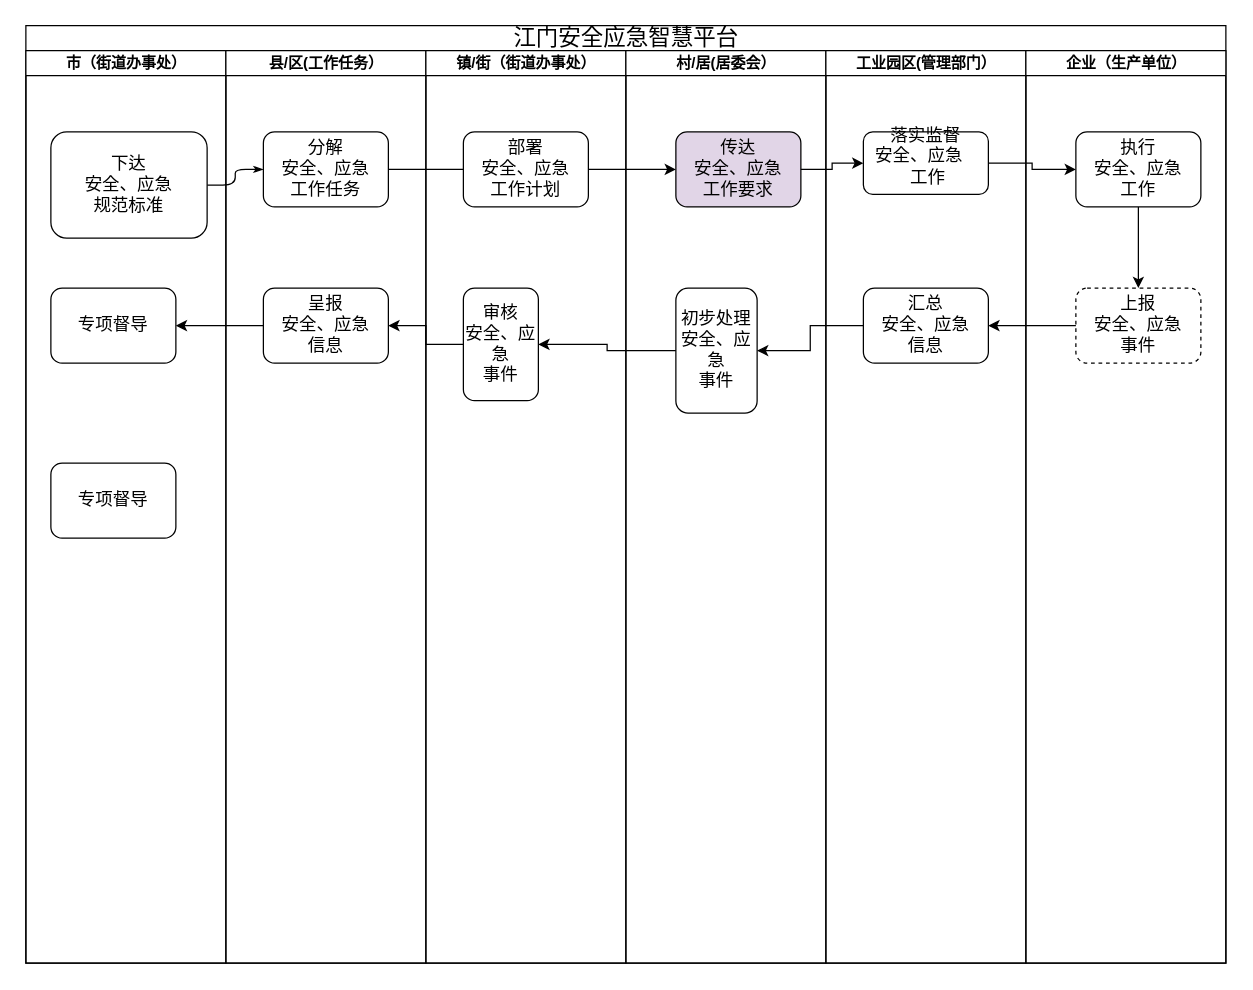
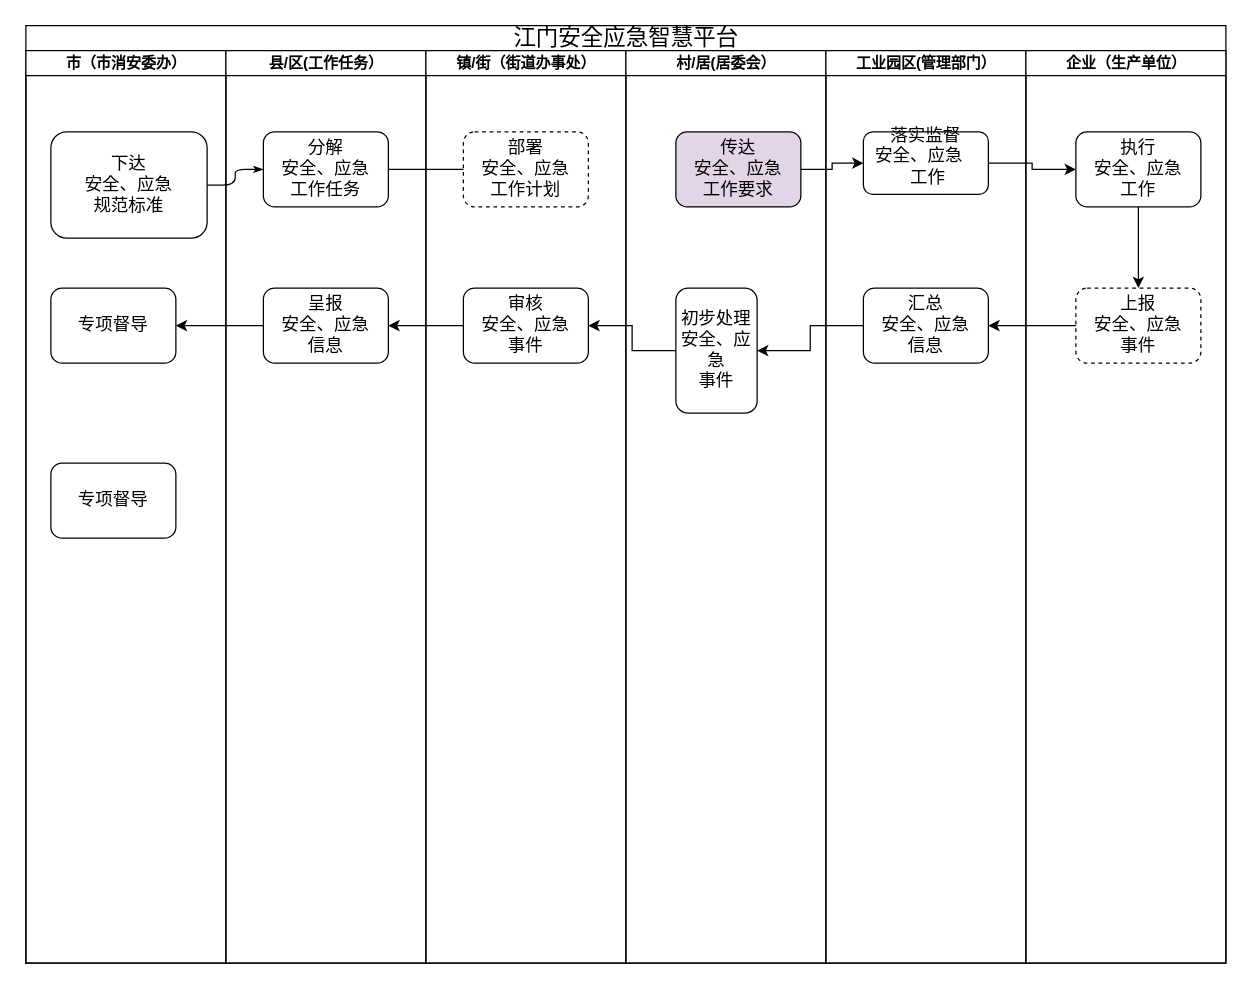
node "市（街道办事处）": label "市（街道办事处）" -> "市（市消安委办）"
node "部署 安全、应急 工作计划": style solid -> dashed
edge "部署 安全、应急 工作计划" -> "传达 安全、应急 工作要求": removed
node "审核 安全、应急 事件": size 75x113 -> 125x75
